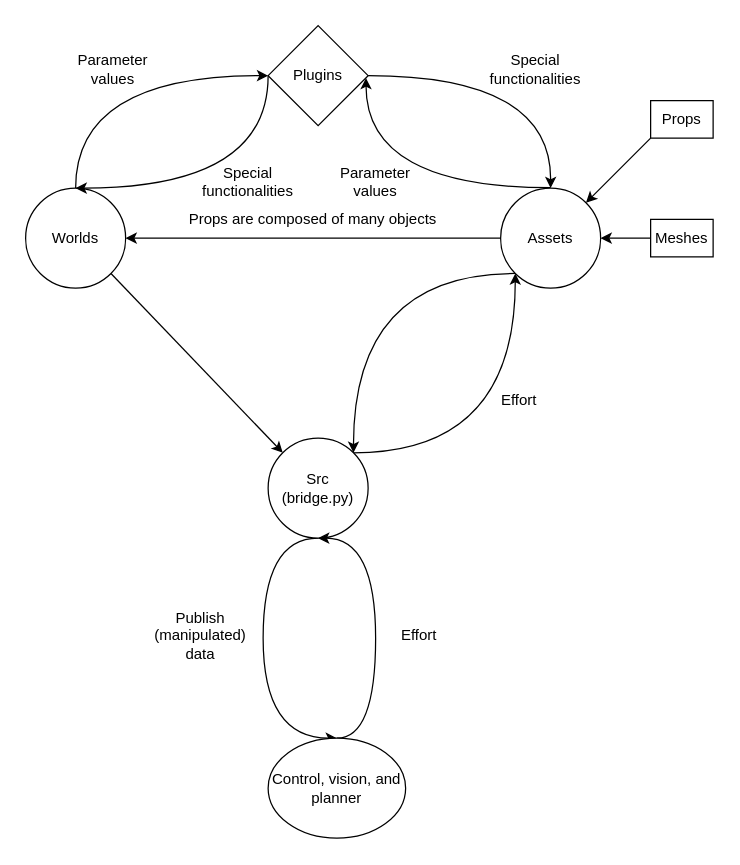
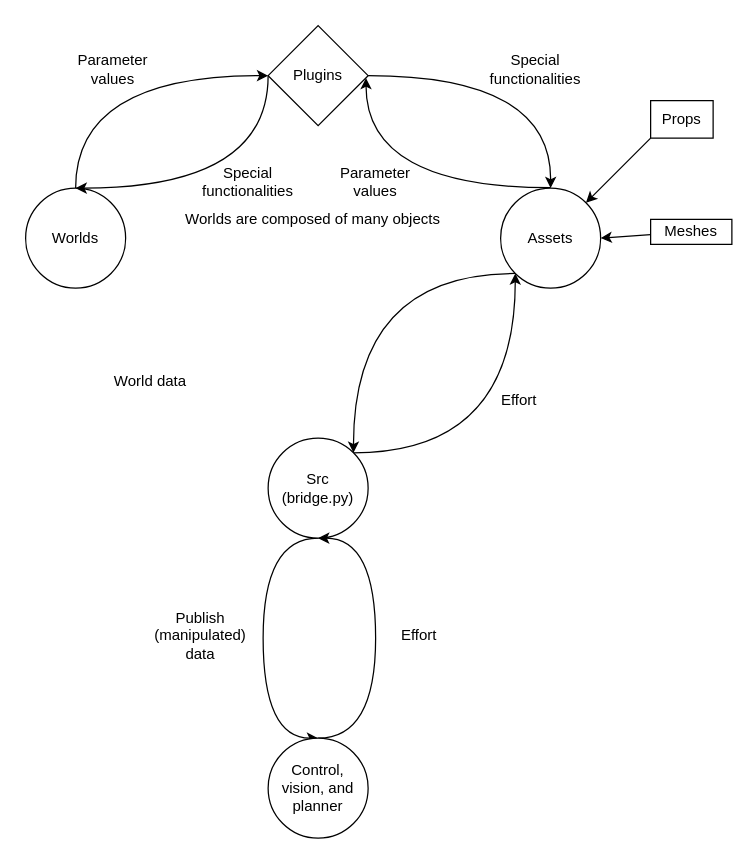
node "Props are composed of many objects": label "Props are composed of many objects" -> "Worlds are composed of many objects"
edge "Assets" -> "Worlds": removed
node "Meshes": size 63x38 -> 81x25
edge "Worlds" -> "Src (bridge.py)": removed
node "World data": added
node "Control, vision, and planner": size 138x100 -> 100x100
